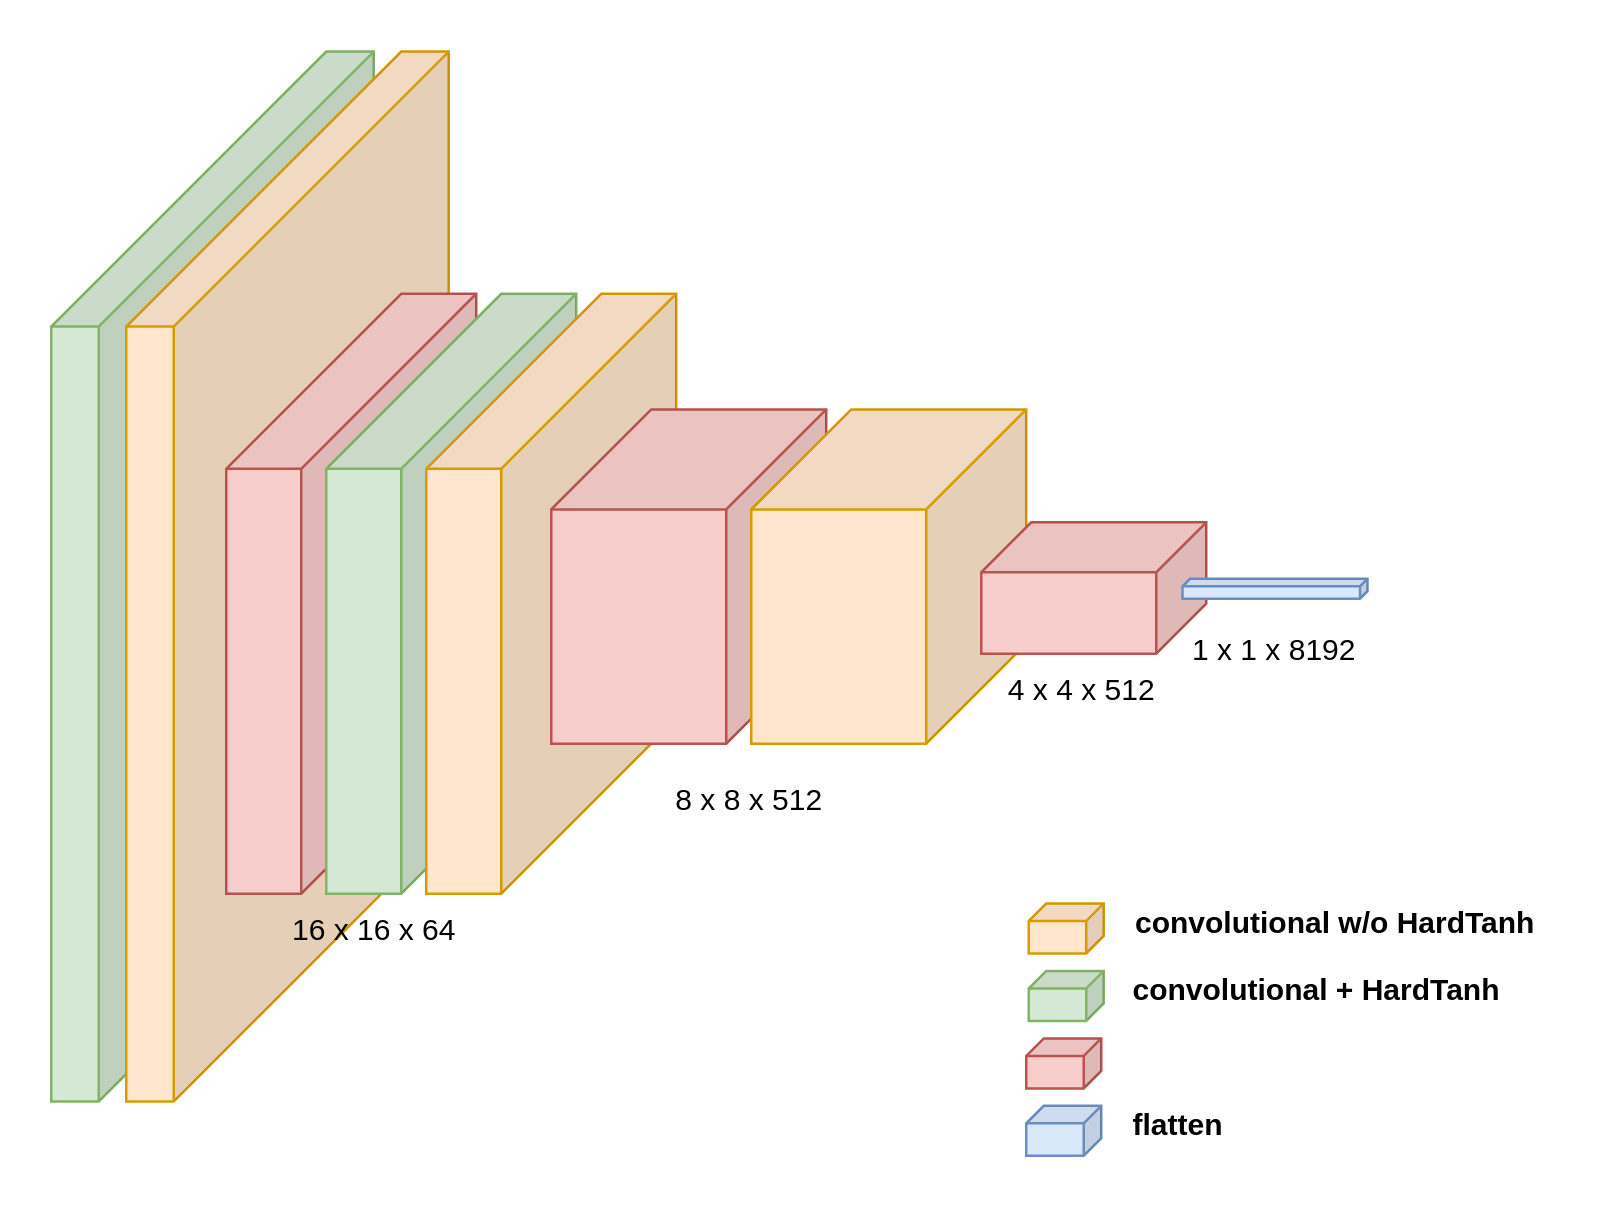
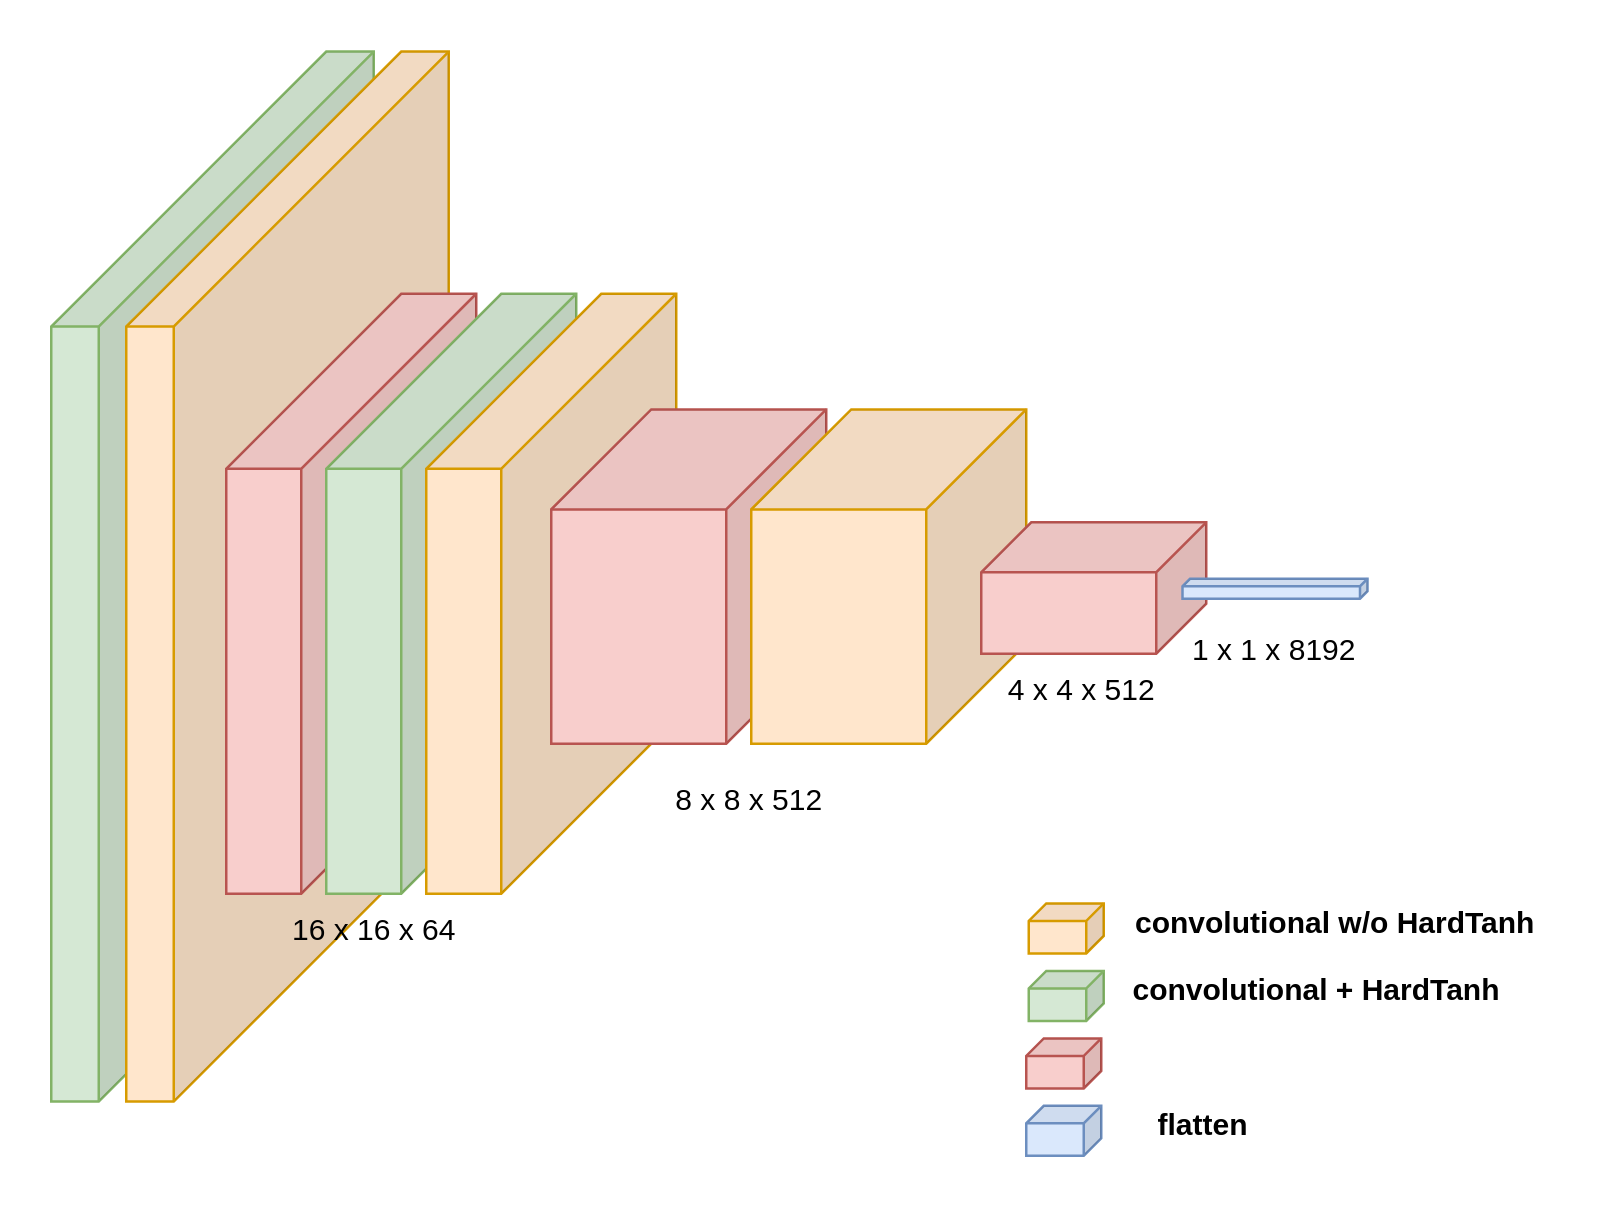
node "flatten": moved (1301, 1126) -> (1326, 1126)
